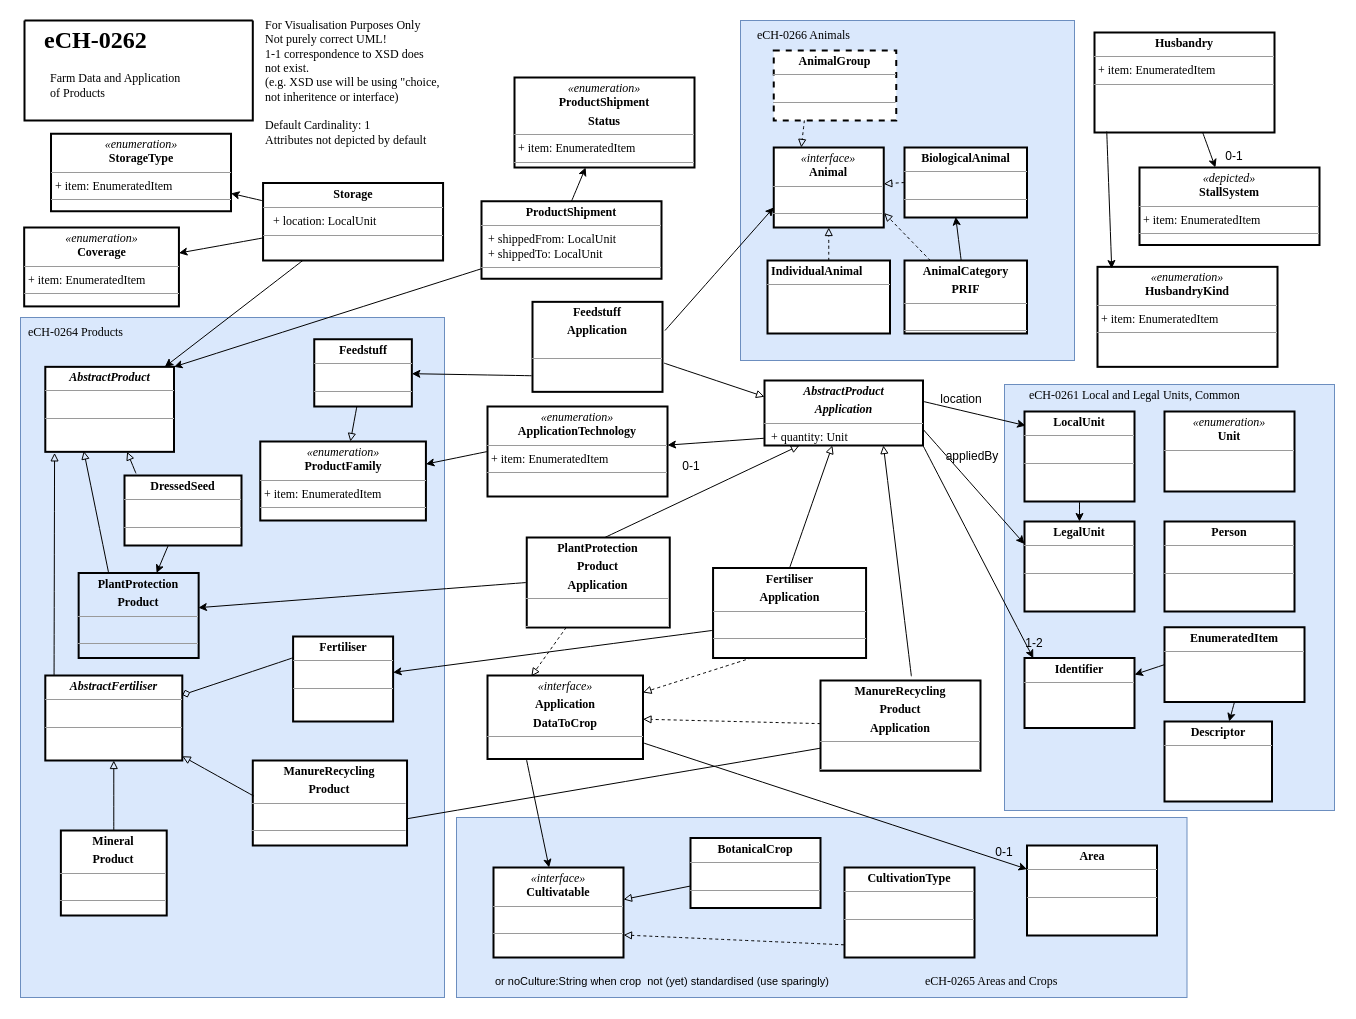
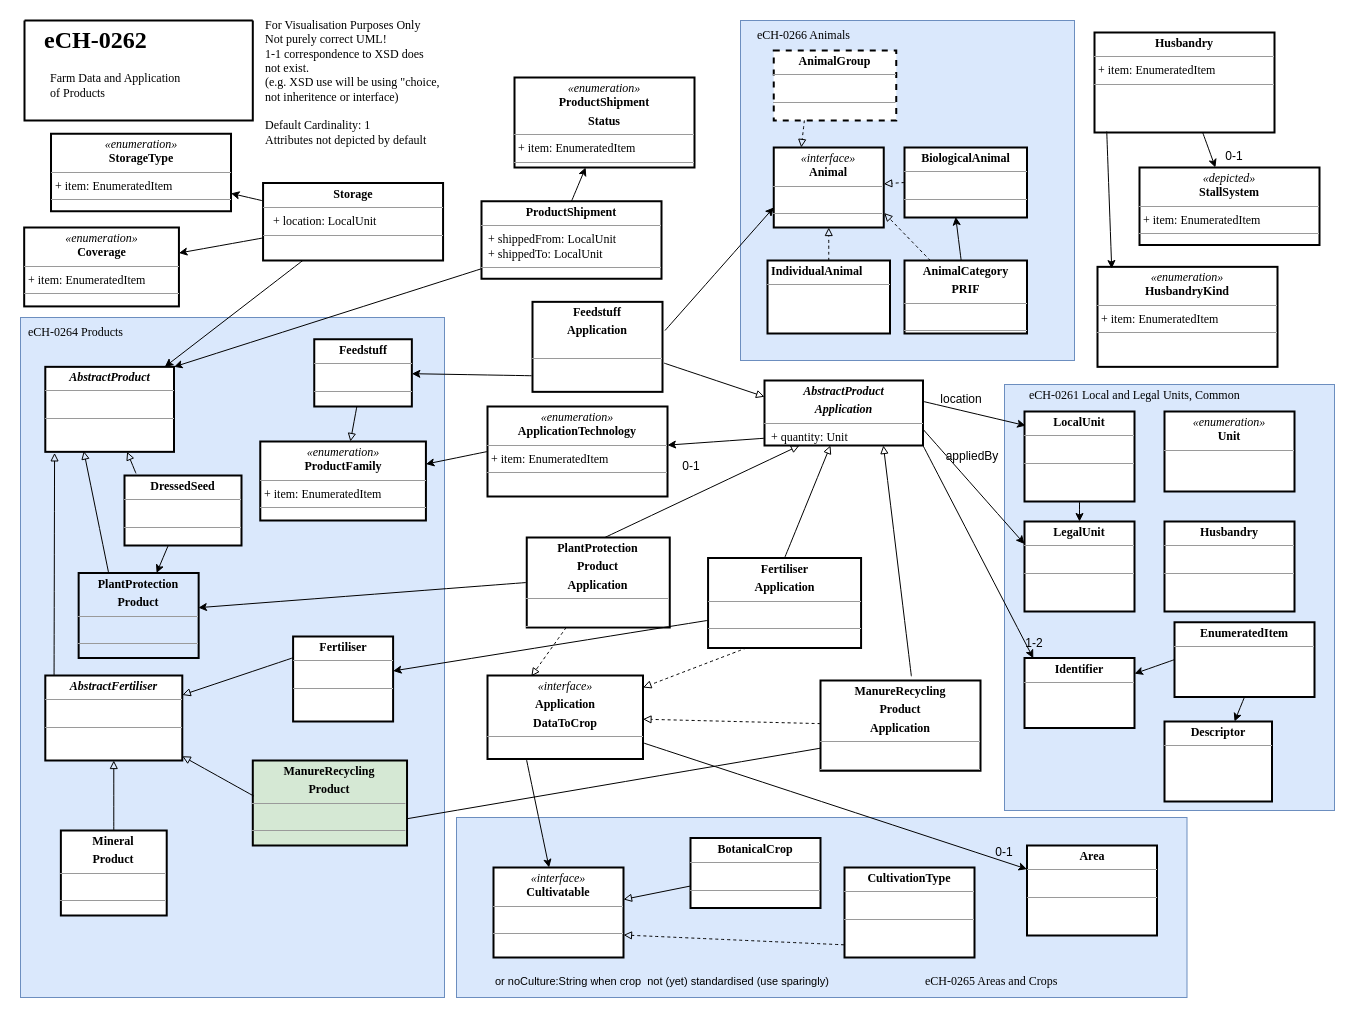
node "Person": label "Person" -> "Husbandry"
node "Fertiliser Application": moved (790, 613) -> (785, 603)
node "EnumeratedItem": moved (1235, 665) -> (1245, 660)
edge "Fertiliser" -> "AbstractFertiliser": arrowhead diamond -> block
node "ManureRecycling Product": fillcolor #ffffff -> #d5e8d4
